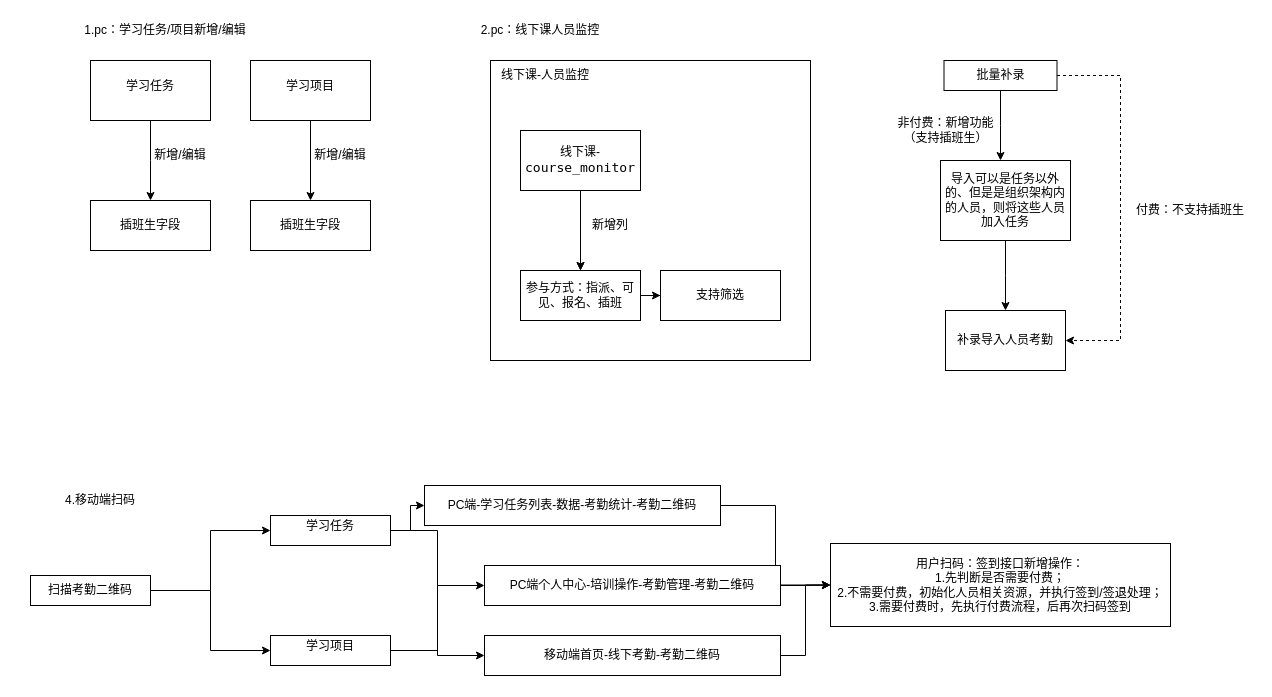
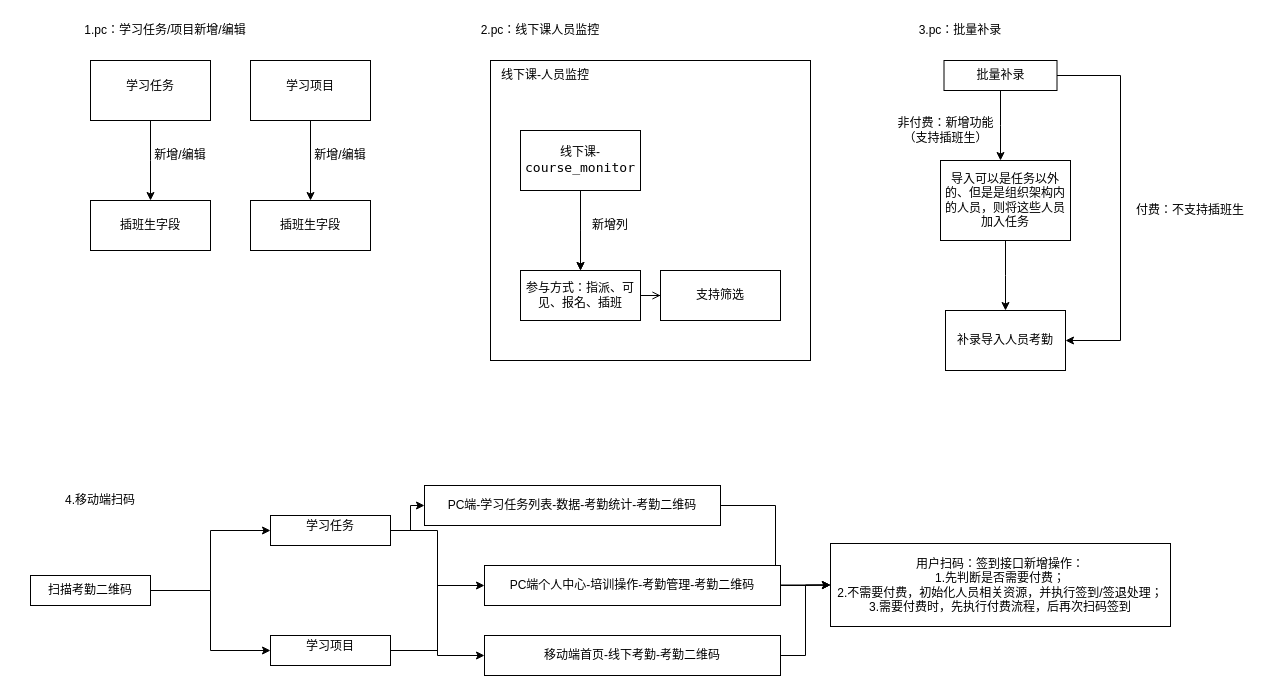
node "3.pc：批量补录": added
edge "批量补录" -> "补录导入人员考勤": style dashed -> solid
edge "参与方式：指派、可见、报名、插班" -> "支持筛选": arrowhead classic -> open
